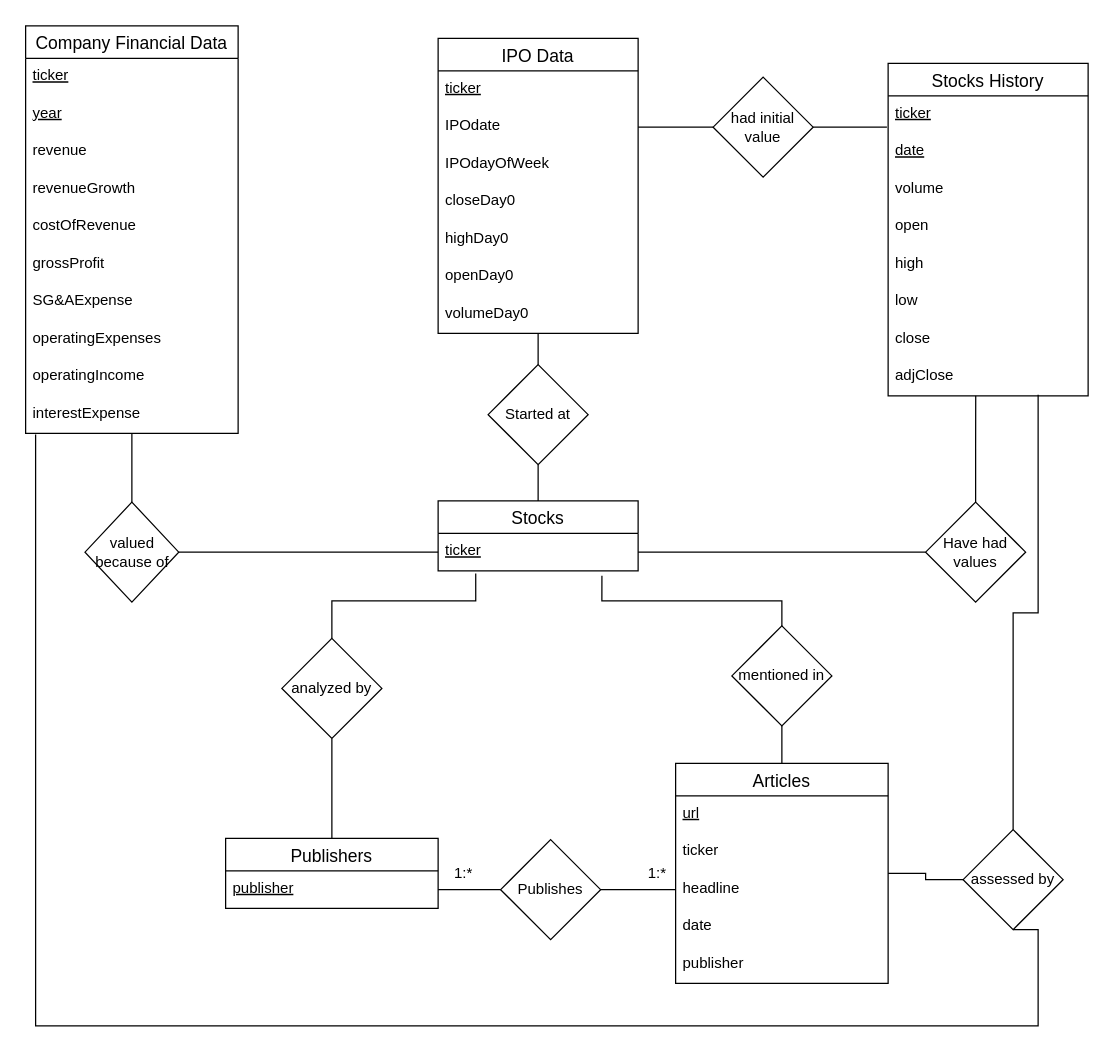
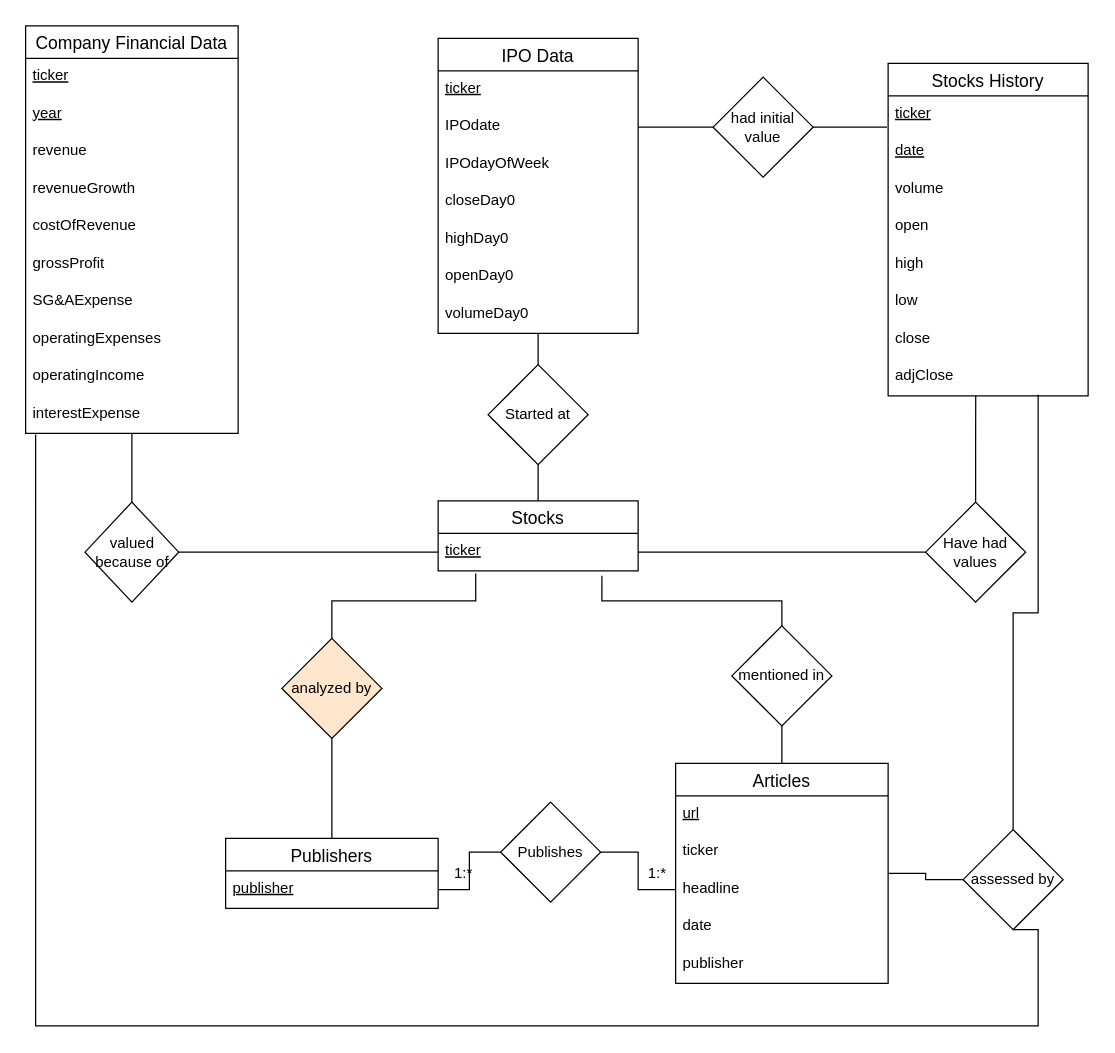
node "analyzed by": fillcolor #ffffff -> #ffe6cc
node "Publishes": moved (551, 889) -> (551, 852)
